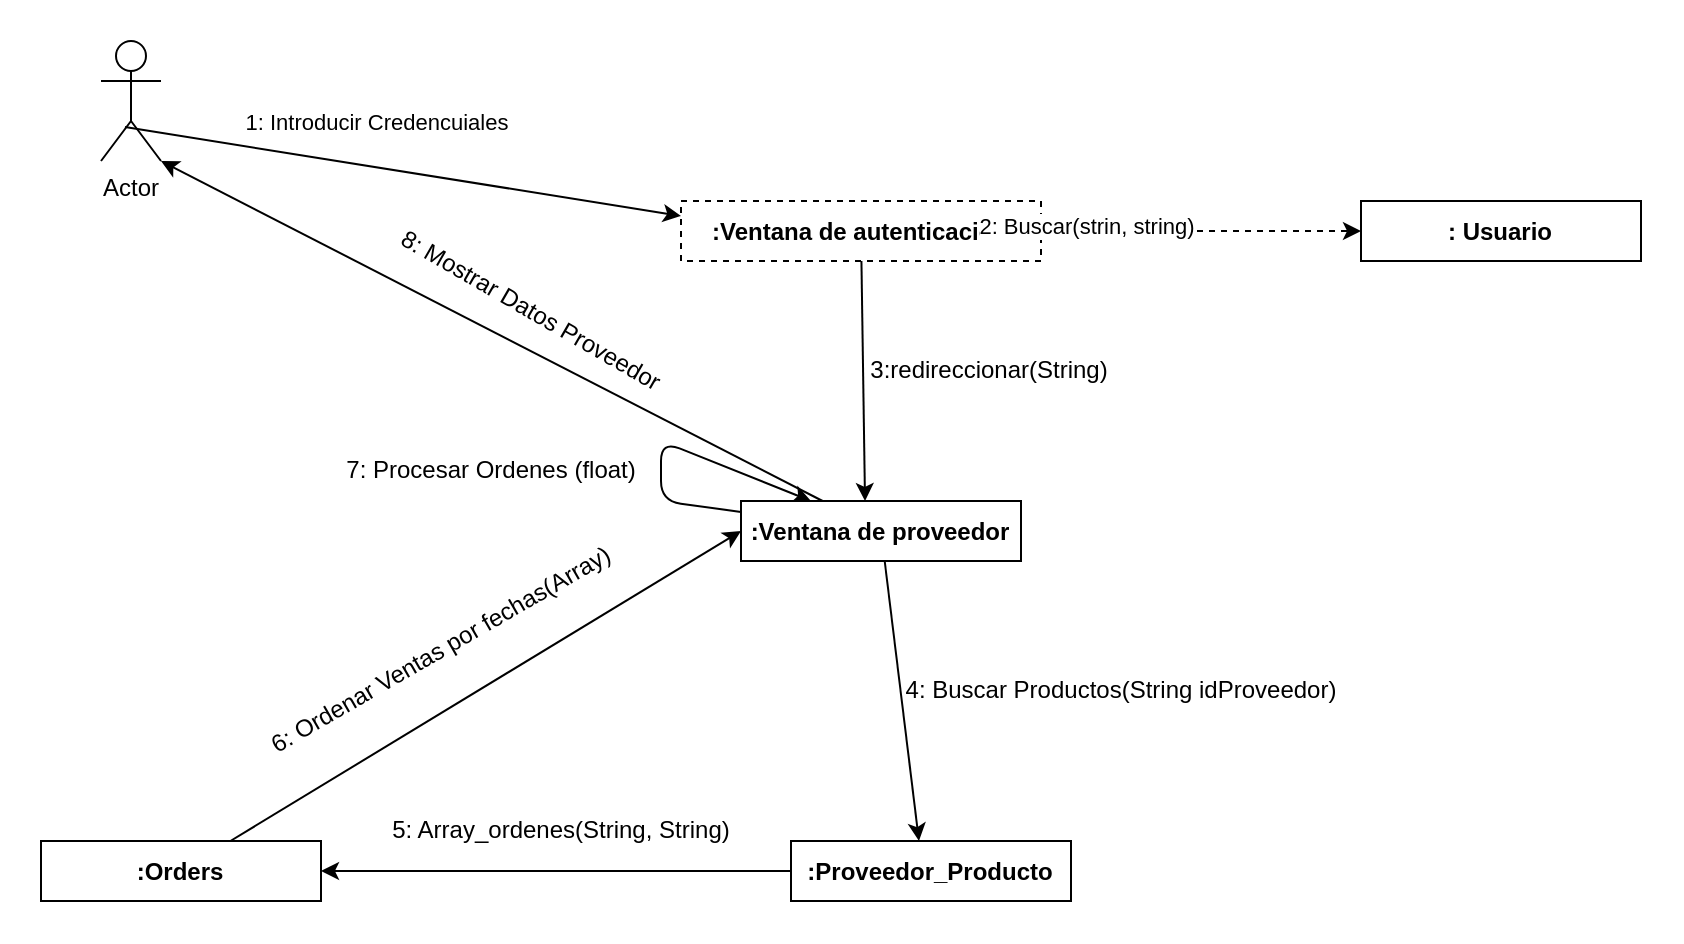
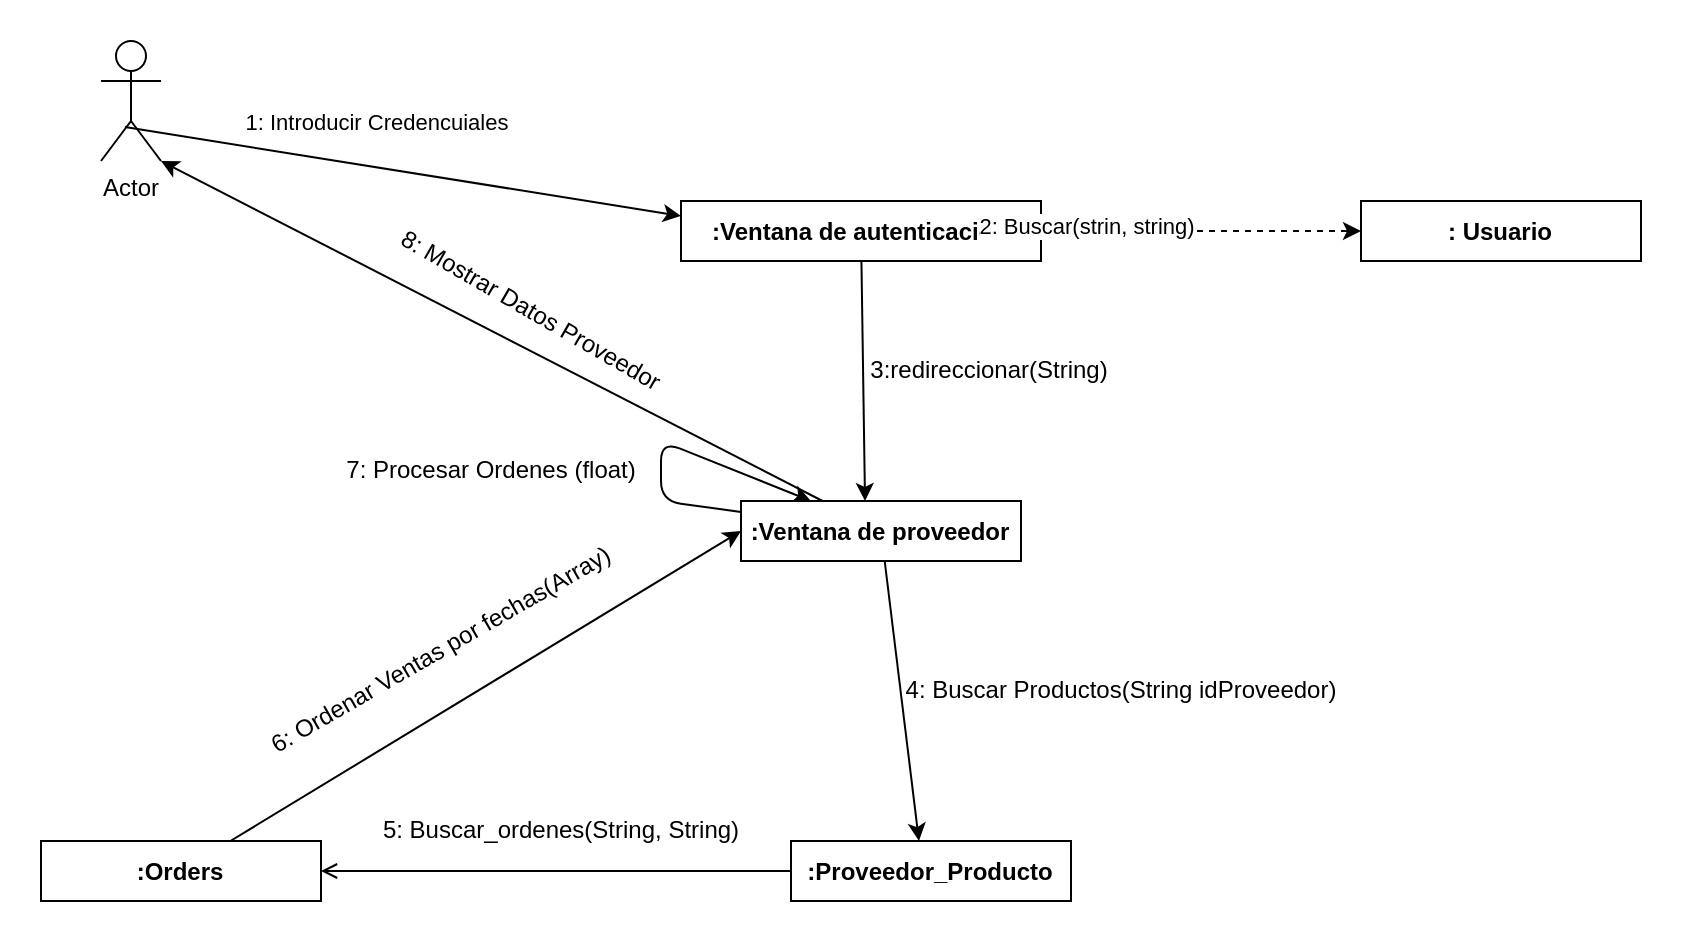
node ":Ventana de autenticacion": style dashed -> solid
node "5: Array_ordenes(String, String)": label "5: Array_ordenes(String, String)" -> "5: Buscar_ordenes(String, String)"
edge ":Proveedor_Producto" -> ":Orders": arrowhead classic -> open
